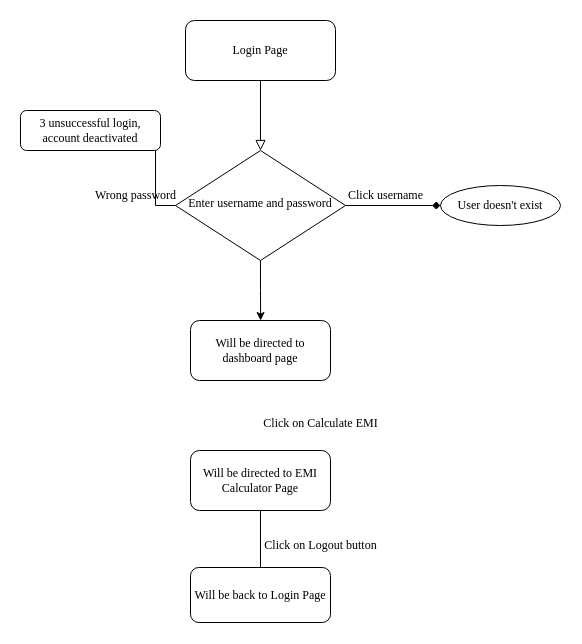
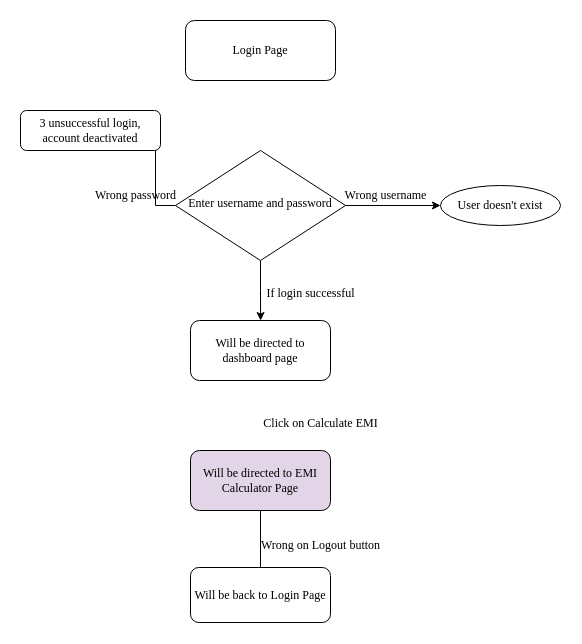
edge "Login Page" -> "Enter username and password": removed
node "Click username": label "Click username" -> "Wrong username"
edge "Enter username and password" -> "User doesn't exist": arrowhead diamond -> classic
node "If login successful": added
node "Will be directed to EMI Calculator Page": fillcolor #ffffff -> #e1d5e7
node "Click on Logout button": label "Click on Logout button" -> "Wrong on Logout button"
